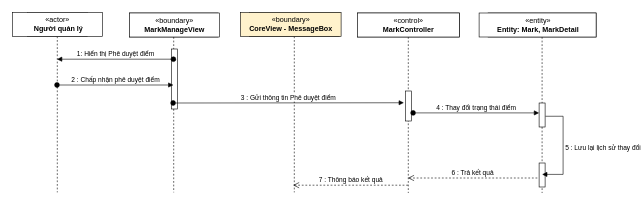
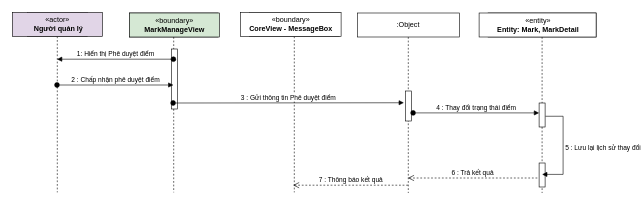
node "«actor» Người quản lý": fillcolor #ffffff -> #e1d5e7
node "«boundary» CoreView - MessageBox": fillcolor #fff2cc -> #ffffff
node "«boundary» MarkManageView": fillcolor #ffffff -> #d5e8d4
node "«control» MarkController": removed
